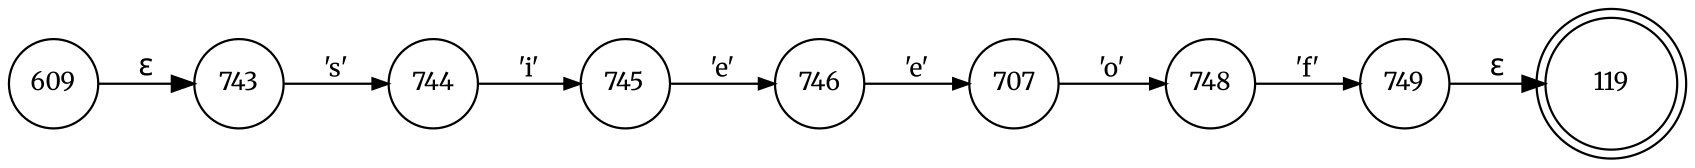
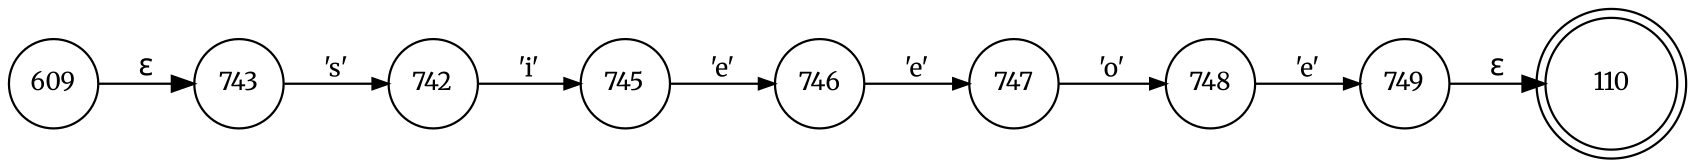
edge "748" -> "749": label "'f'" -> "'e'"
node "744": label "744" -> "742"
node "707": label "707" -> "747"
node "119": label "119" -> "110"
